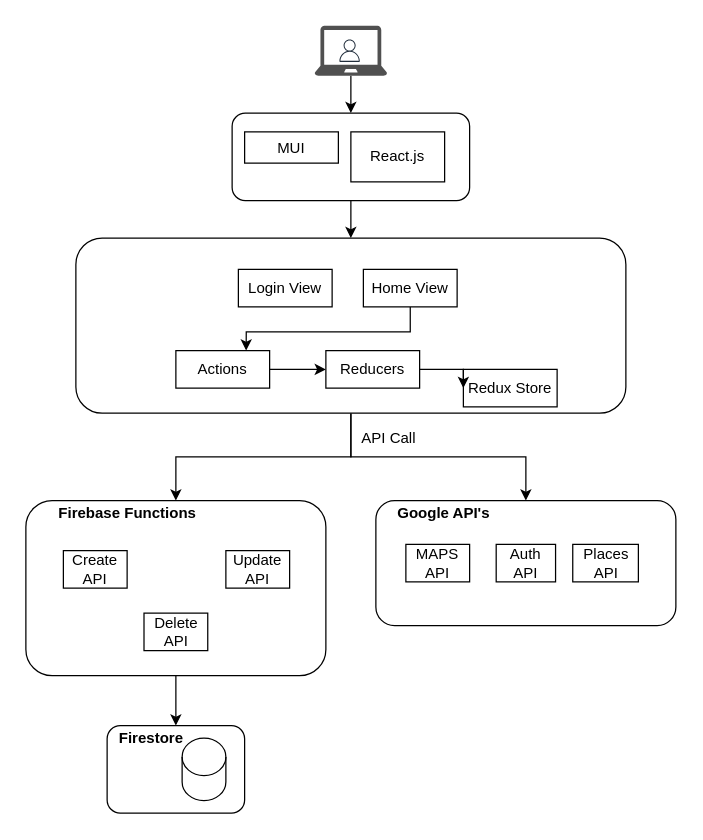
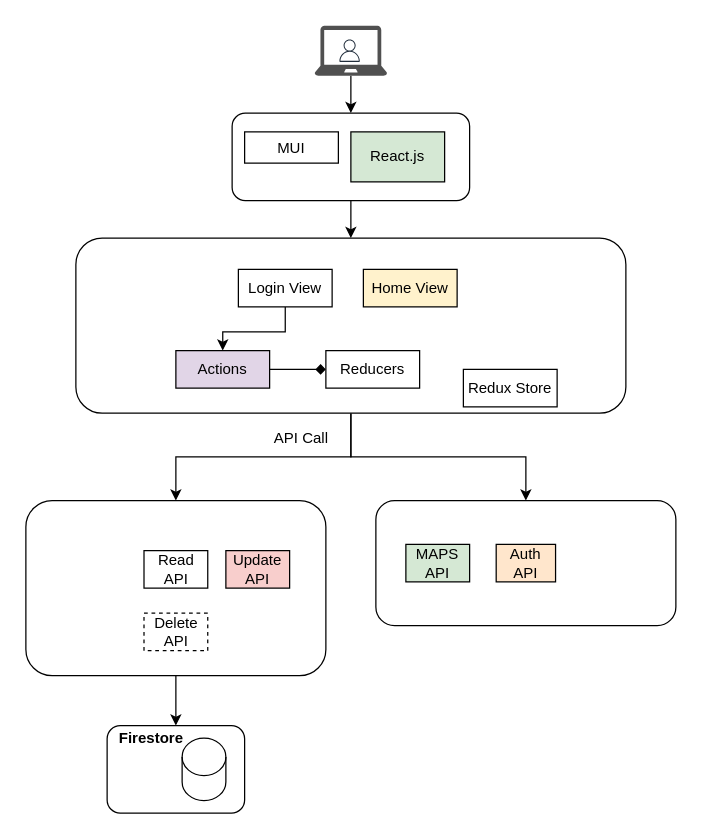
node "React.js": fillcolor #ffffff -> #d5e8d4
node "Home View": fillcolor #ffffff -> #fff2cc
edge "Login View" -> "Actions": added
edge "Home View" -> "Actions": removed
node "Actions": fillcolor #ffffff -> #e1d5e7
edge "Actions" -> "Reducers": arrowhead classic -> diamond
edge "Reducers" -> "Redux Store": removed
node "API Call": moved (388, 438) -> (301, 438)
node "Firebase Functions": removed
node "Google API's": removed
node "MAPS API": fillcolor #ffffff -> #d5e8d4
node "Auth API": fillcolor #ffffff -> #ffe6cc
node "Places API": removed
node "Create API": removed
node "Read API": added
node "Update API": fillcolor #ffffff -> #f8cecc
node "Delete API": style solid -> dashed
